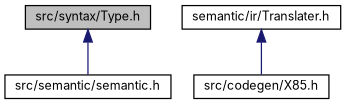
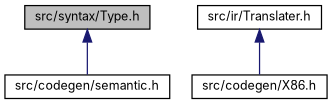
node "semantic/ir/Translater.h": label "semantic/ir/Translater.h" -> "src/ir/Translater.h"
node "src/semantic/semantic.h": label "src/semantic/semantic.h" -> "src/codegen/semantic.h"
node "src/codegen/X85.h": label "src/codegen/X85.h" -> "src/codegen/X86.h"
